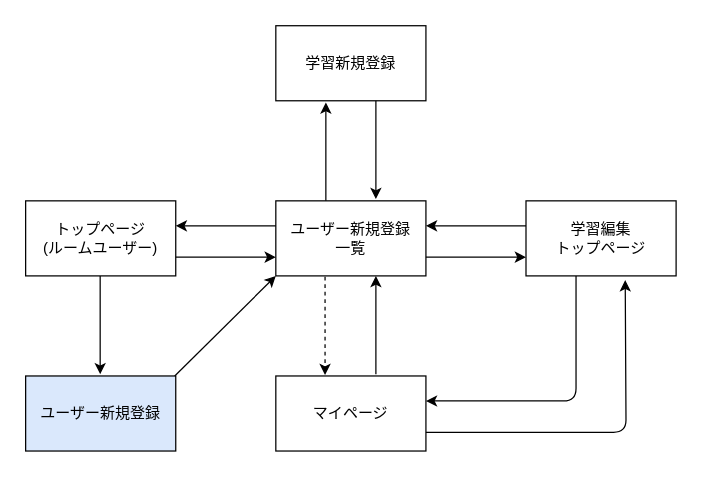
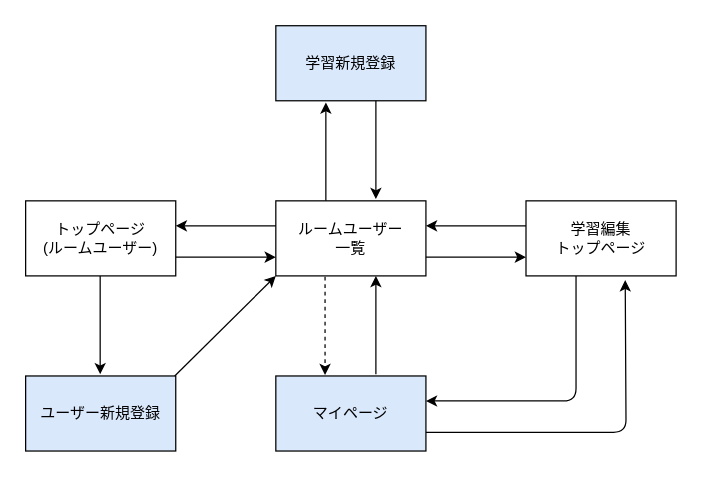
node "学習新規登録": fillcolor #ffffff -> #dae8fc
node "ユーザー新規登録 一覧": label "ユーザー新規登録 一覧" -> "ルームユーザー 一覧"
node "マイページ": fillcolor #ffffff -> #dae8fc
